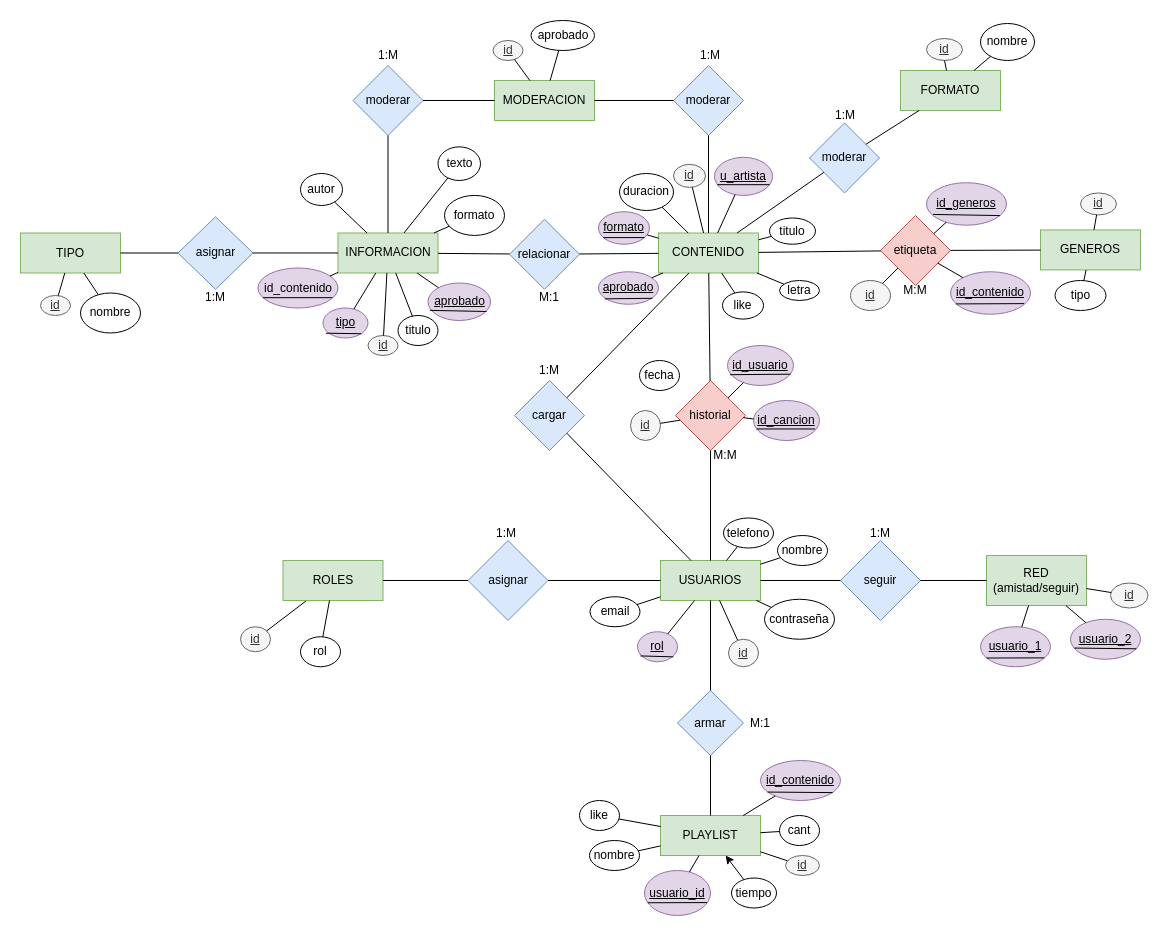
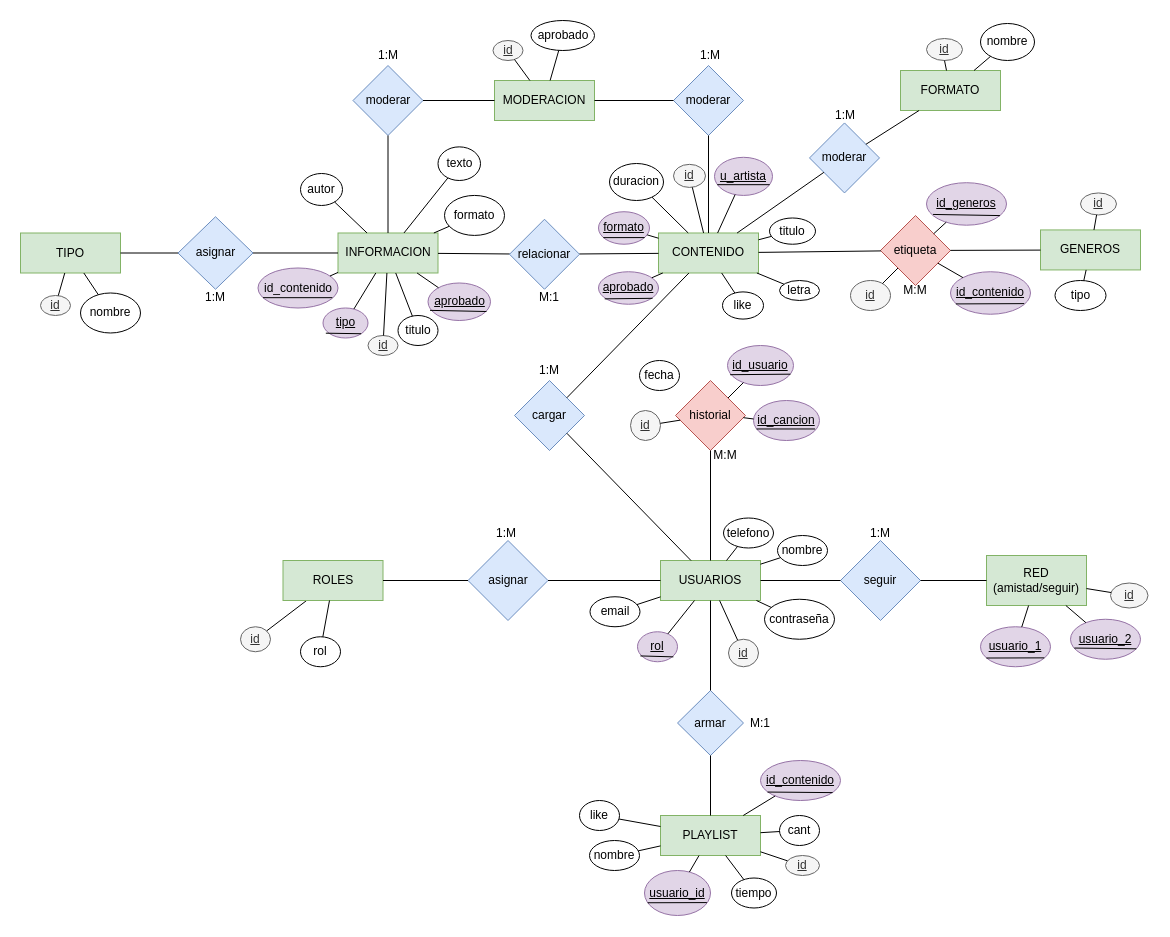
node "duracion": moved (647, 192) -> (637, 182)
edge "CONTENIDO" -- "historial": removed
edge "tiempo" -> "PLAYLIST": arrowhead classic -> none
